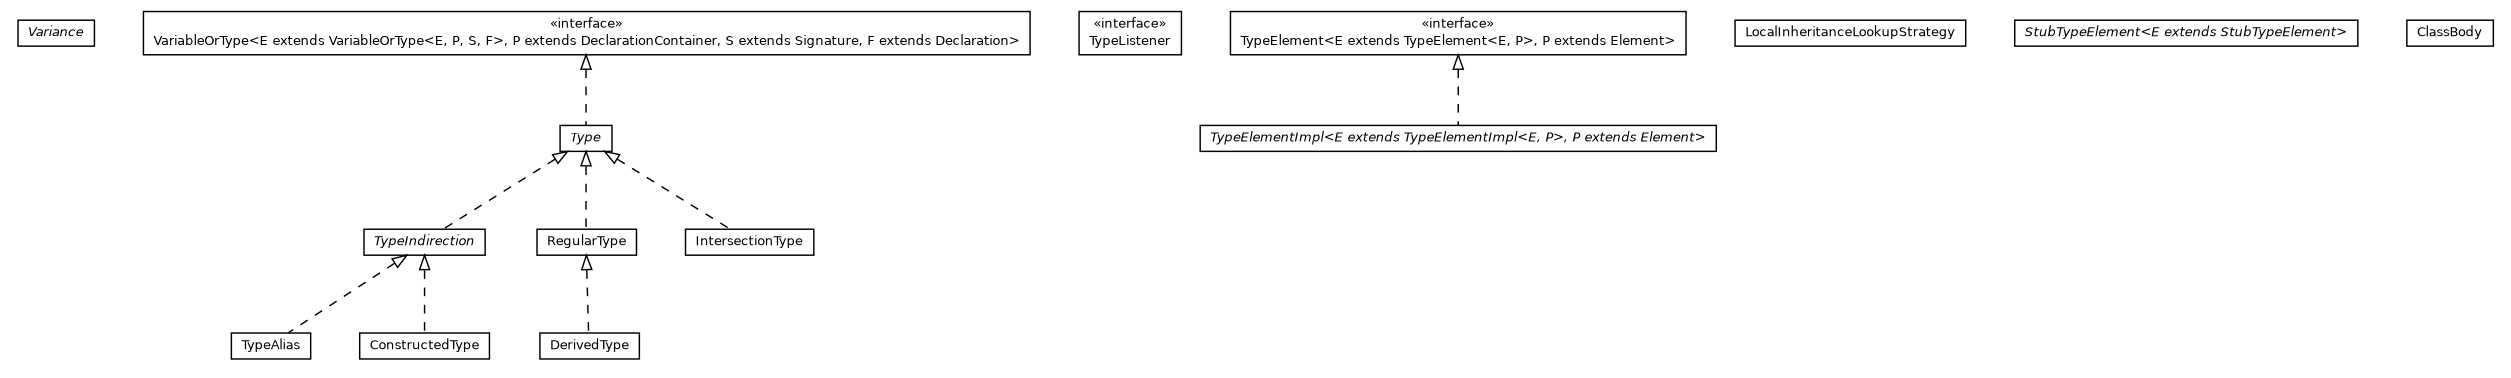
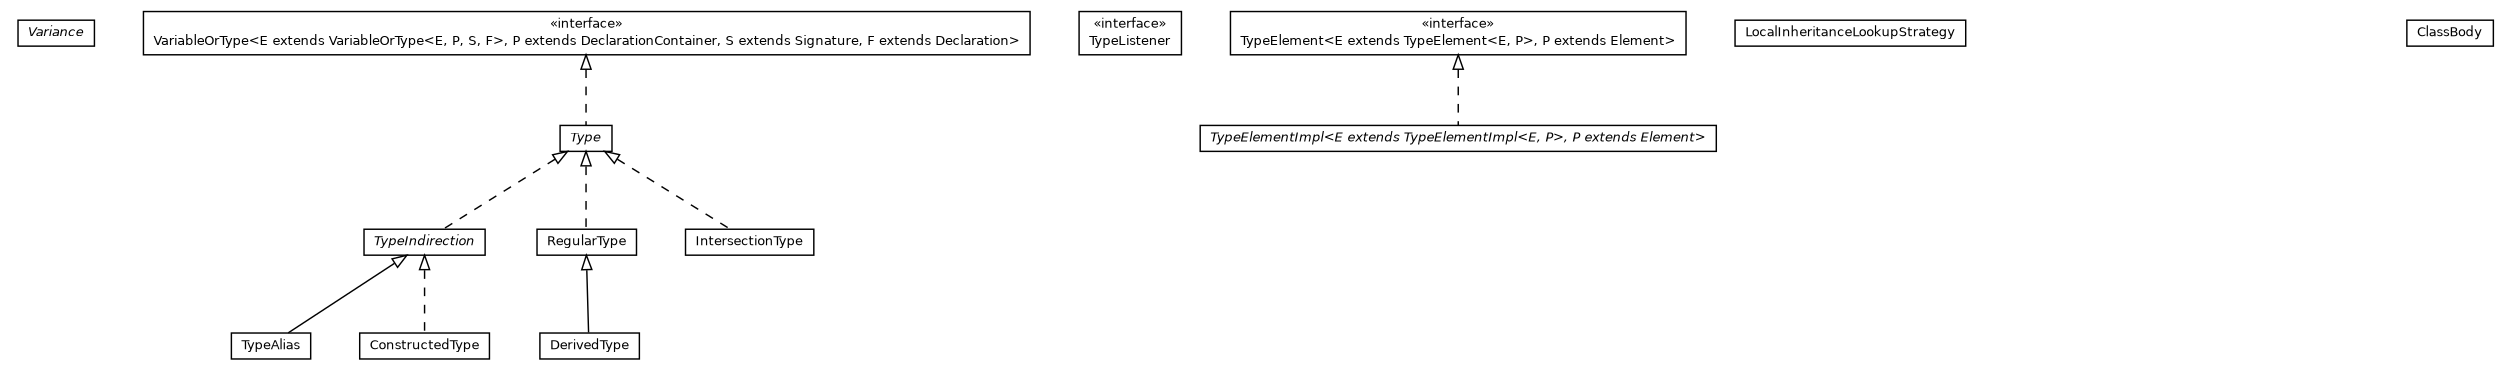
node "StubTypeElement<E extends StubTypeElement>": removed
edge "TypeAlias" -> "TypeIndirection": style dashed -> solid
edge "DerivedType" -> "RegularType": style dashed -> solid
